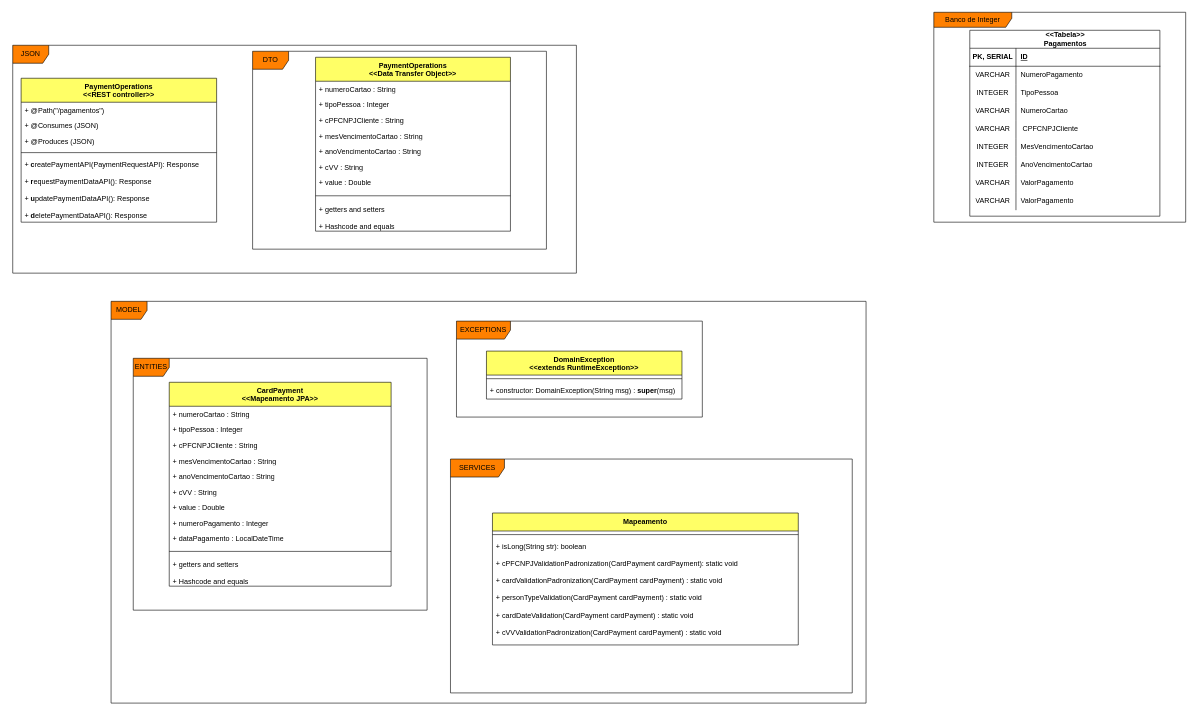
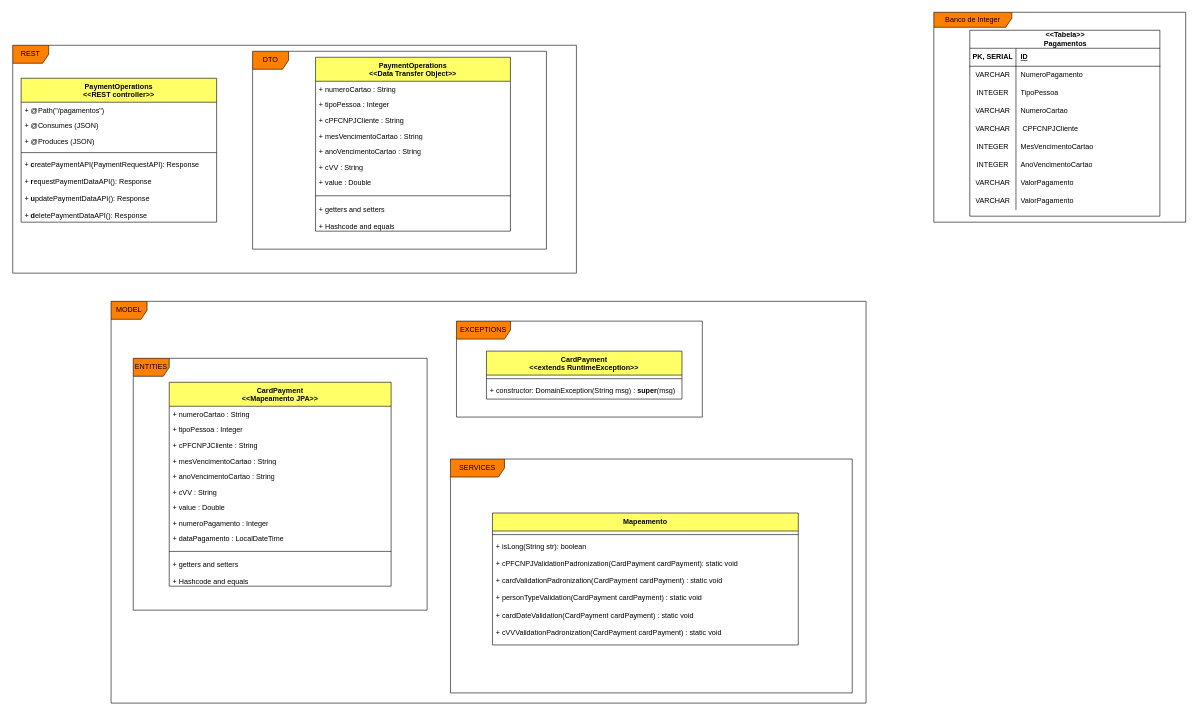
node "JSON": label "JSON" -> "REST"
node "DomainException <<extends RuntimeException>>": label "DomainException <<extends RuntimeException>>" -> "CardPayment <<extends RuntimeException>>"
